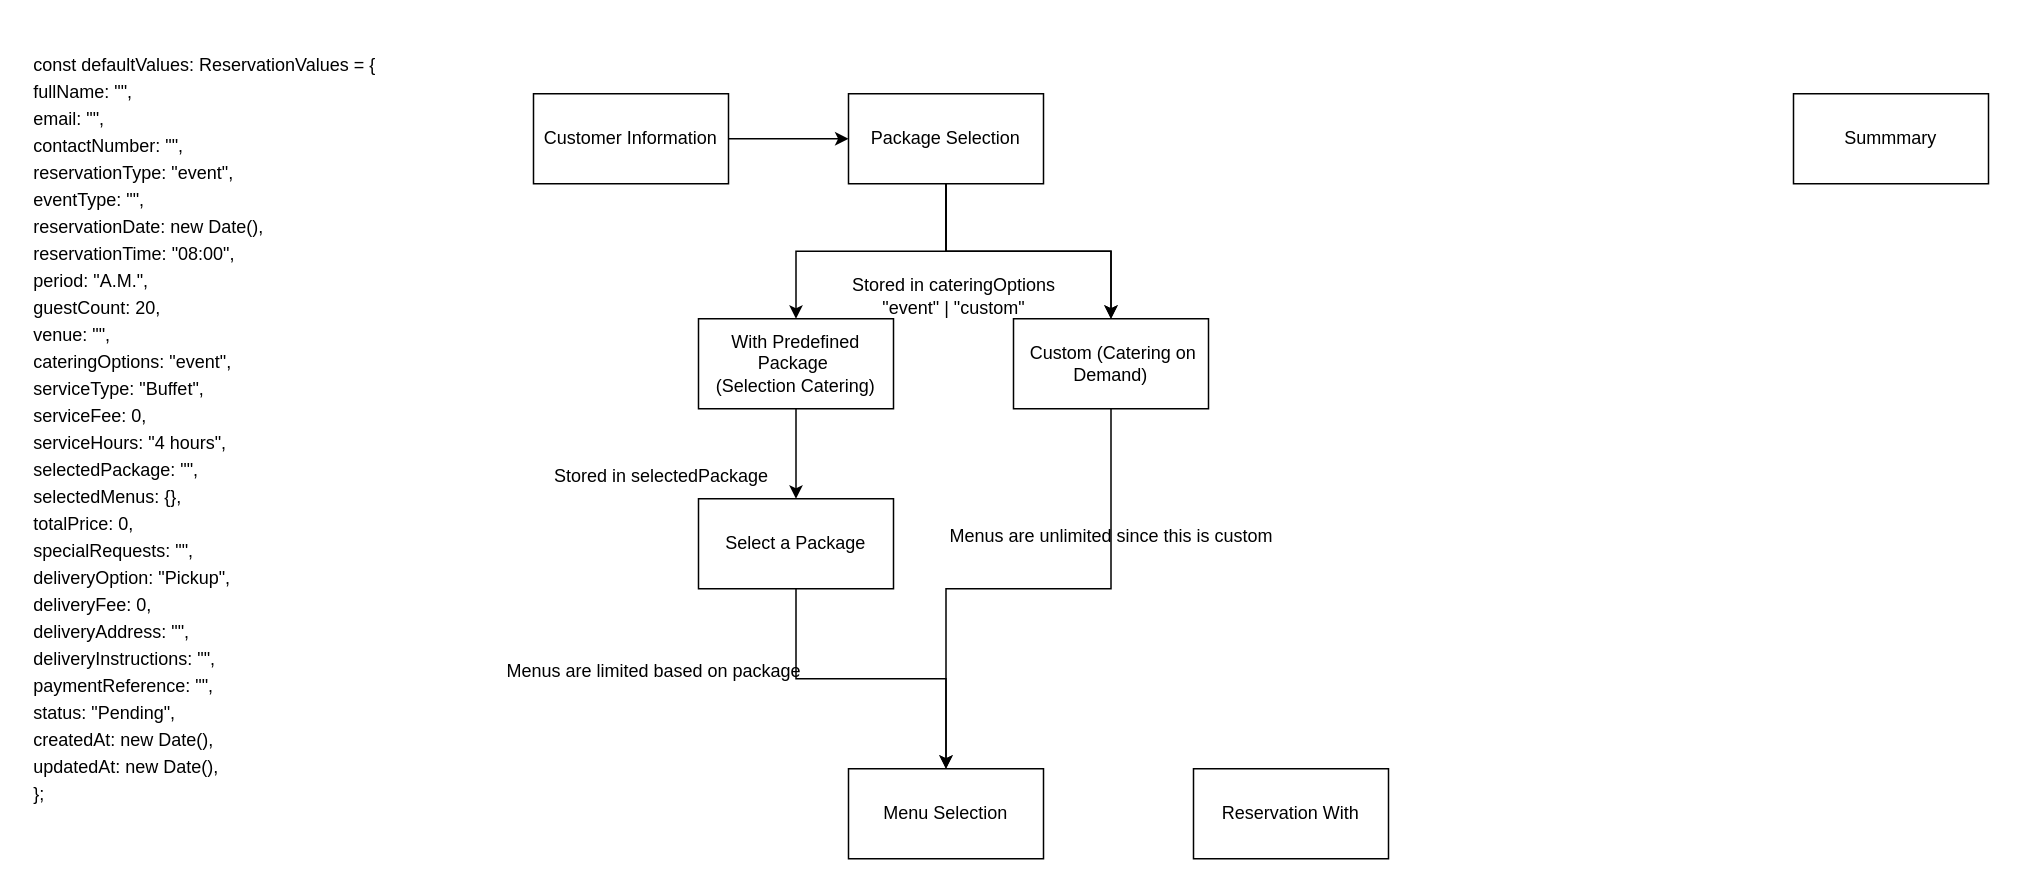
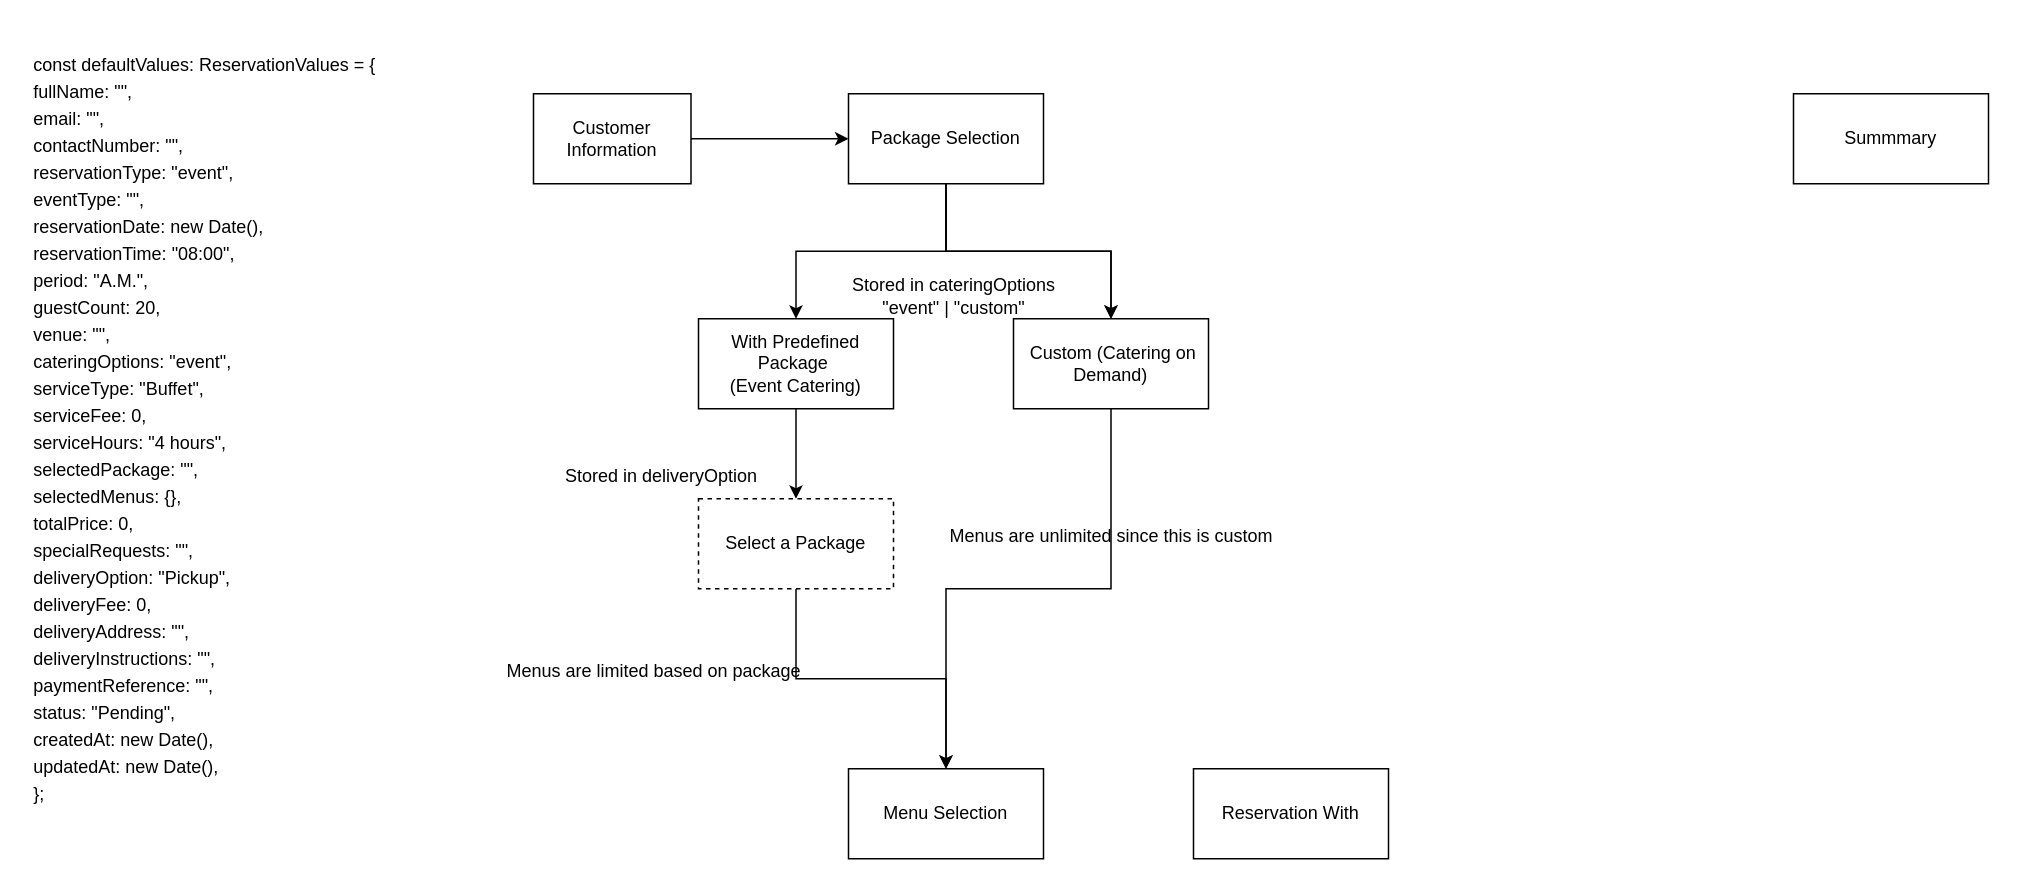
node "Customer Information": size 195x90 -> 158x90
node "With Predefined Package (Selection Catering)": label "With Predefined Package (Selection Catering)" -> "With Predefined Package (Event Catering)"
node "Stored in selectedPackage": label "Stored in selectedPackage" -> "Stored in deliveryOption"
node "Select a Package": style solid -> dashed
